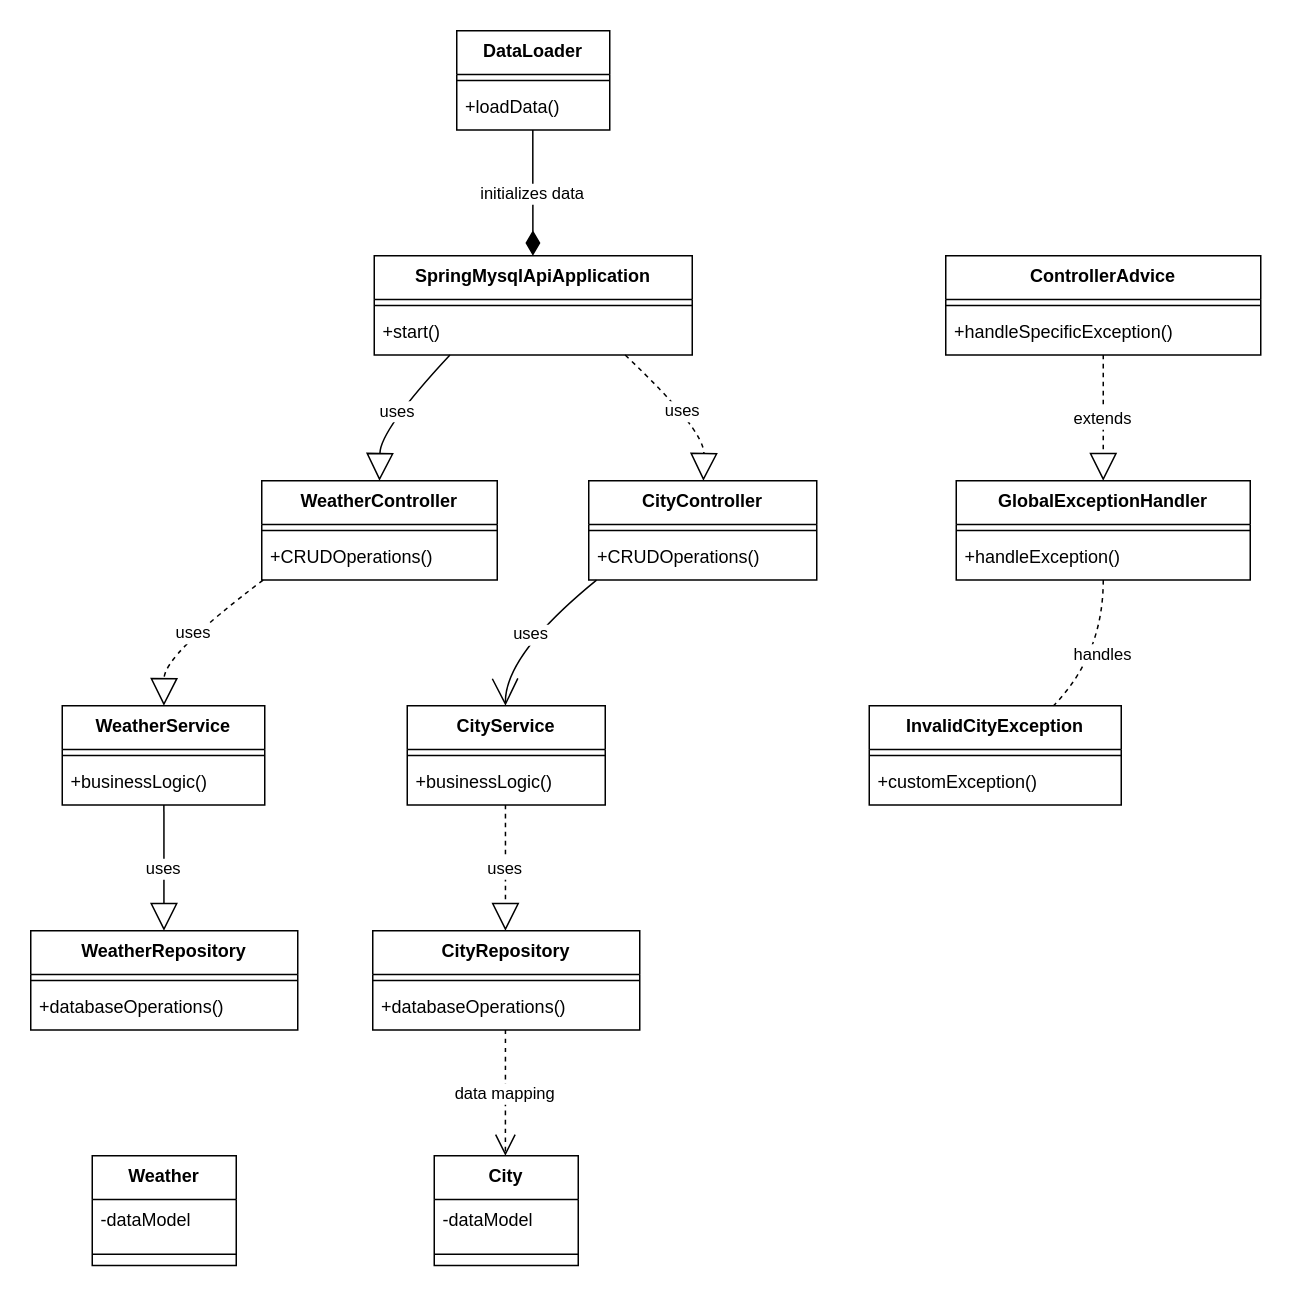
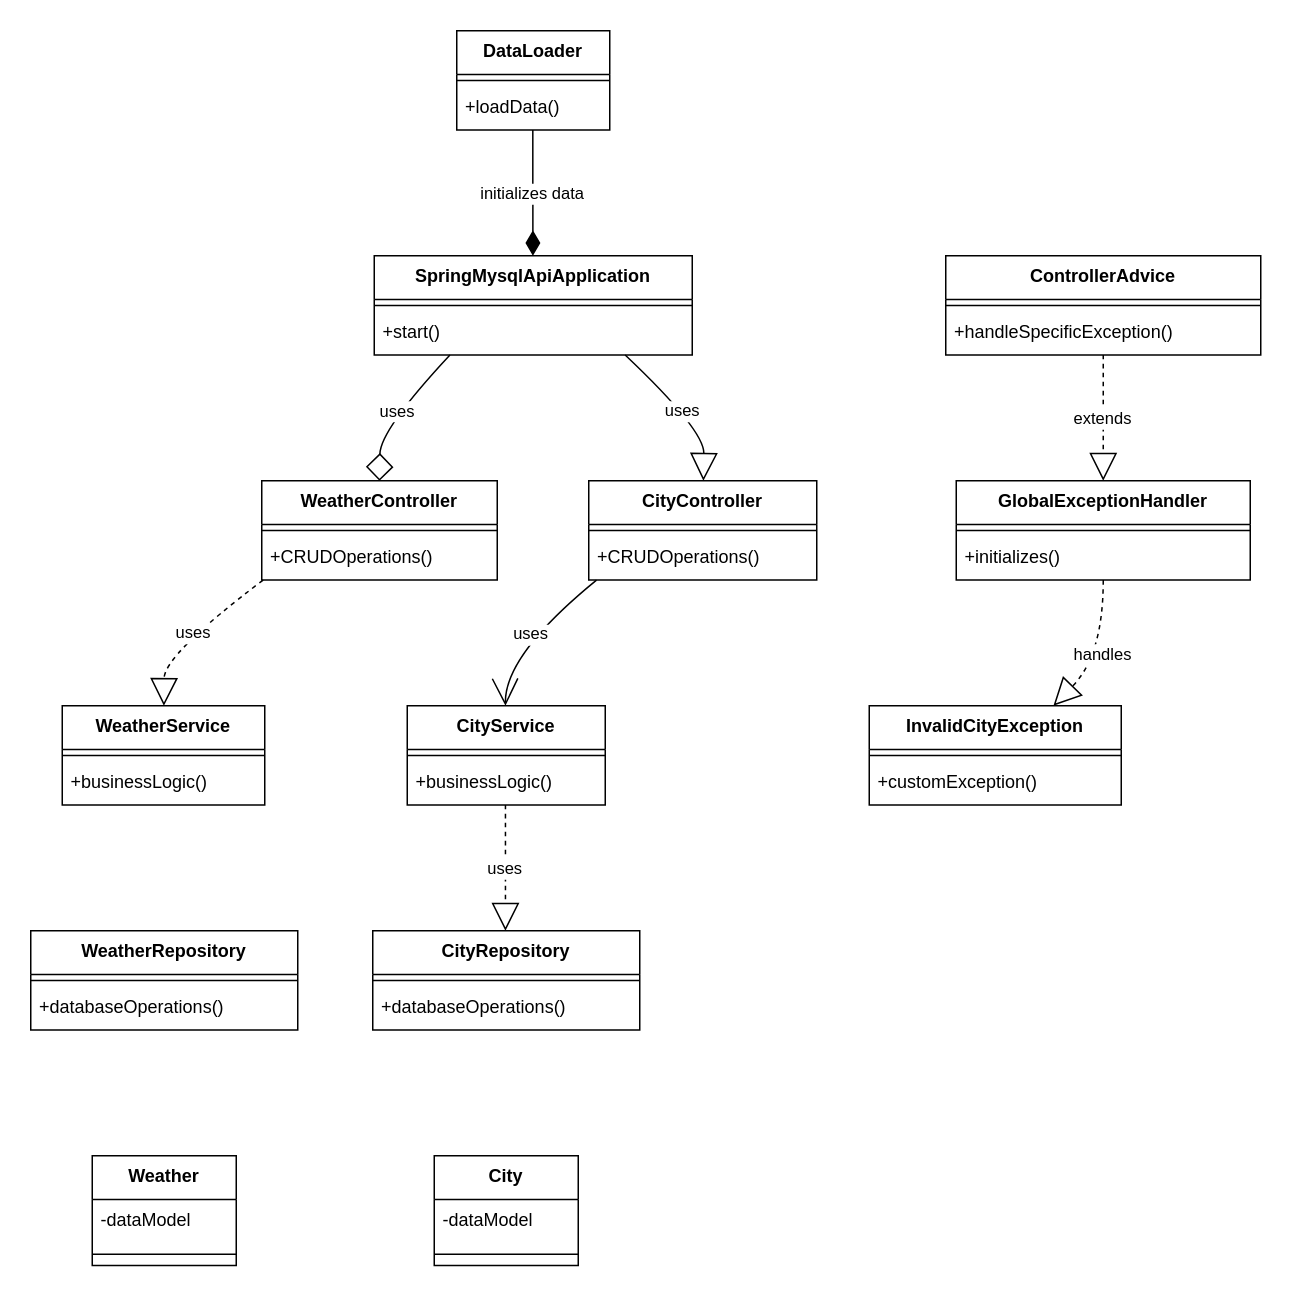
edge "SpringMysqlApiApplication" -> "CityController": style dashed -> solid
edge "SpringMysqlApiApplication" -> "WeatherController": arrowhead block -> diamond
node "+handleException()": label "+handleException()" -> "+initializes()"
edge "GlobalExceptionHandler" -- "InvalidCityException": arrowhead none -> block
edge "WeatherService" -> "WeatherRepository": removed, label "uses"
edge "CityRepository" -> "City": removed, label "data mapping"
